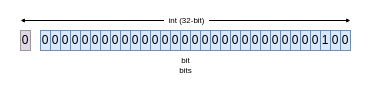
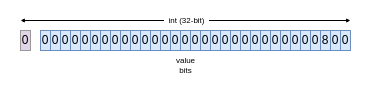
node "1": label "1" -> "8"
node "bit bits": label "bit bits" -> "value bits"
